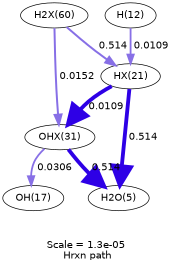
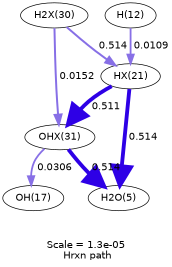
node "H2X(60)": label "H2X(60)" -> "H2X(30)"
edge "HX(21)" -> "OHX(31)": label " 0.0109" -> " 0.511"
